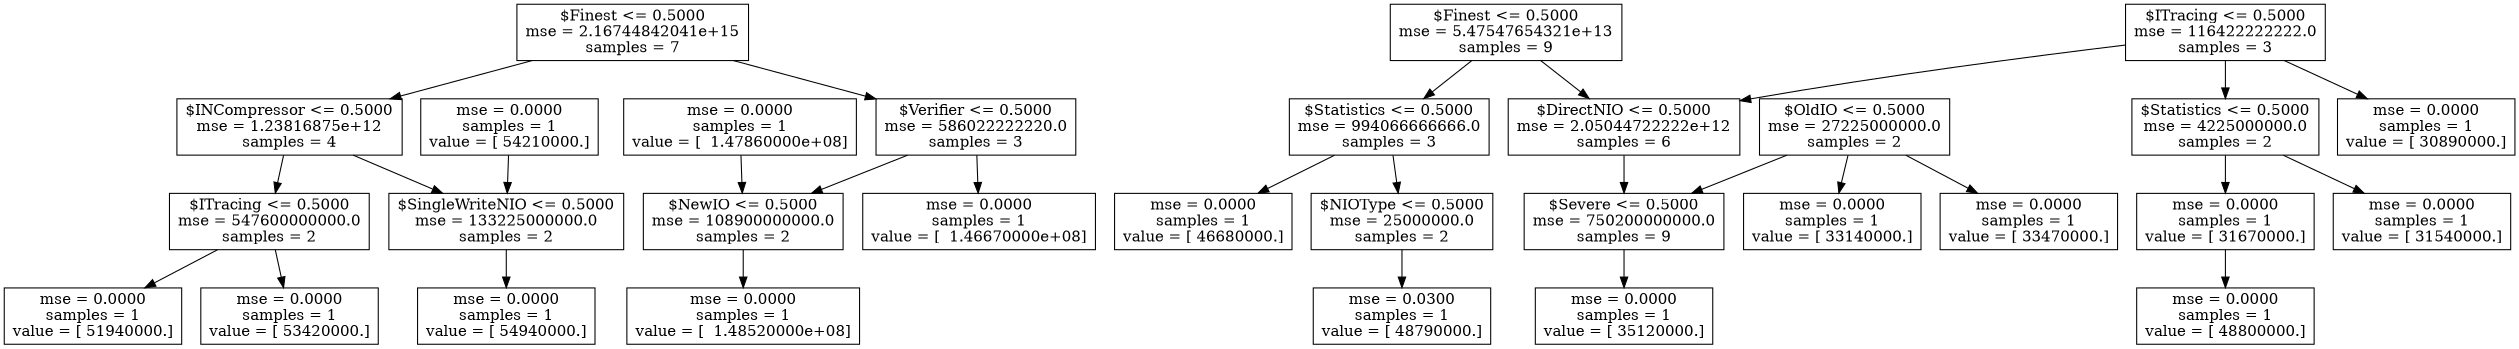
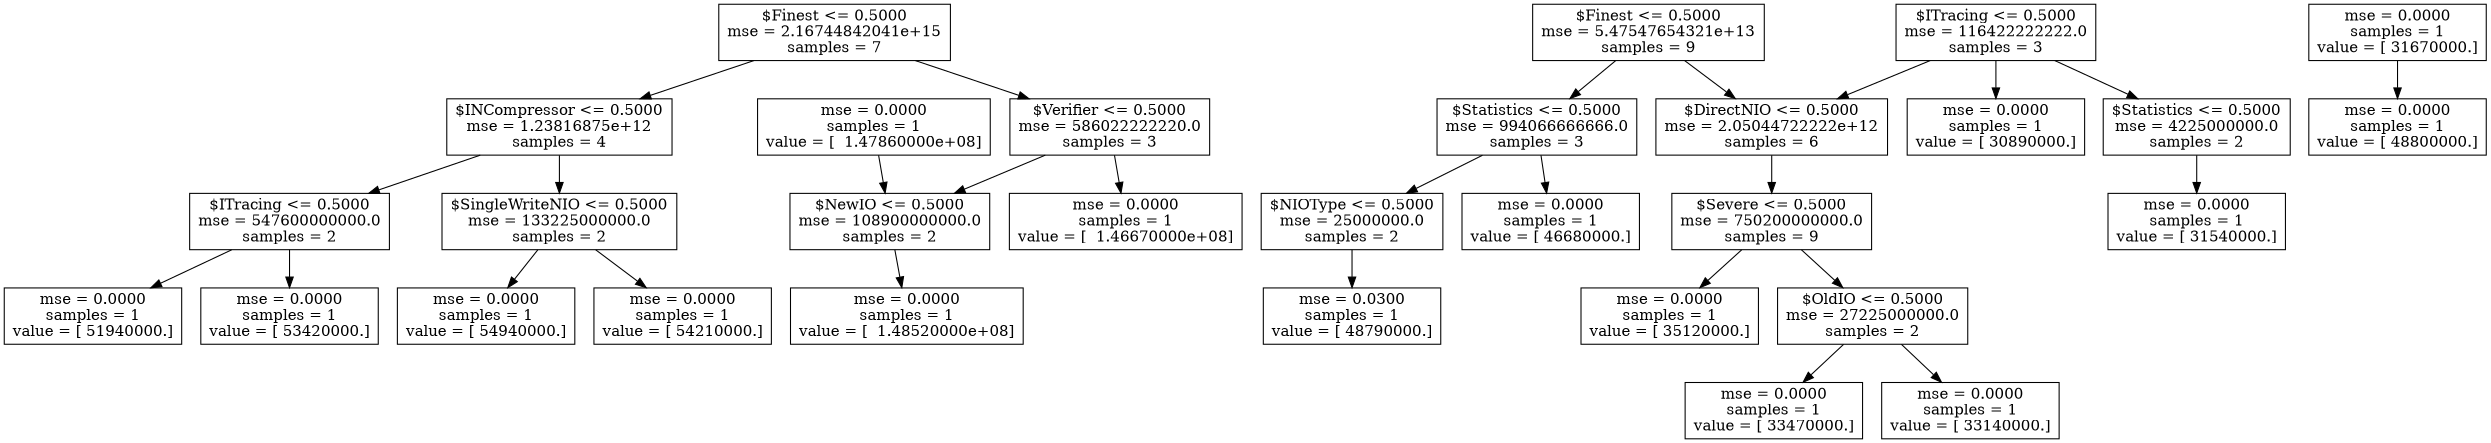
edge "mse = 0.0000 samples = 1 value = [ 54210000.]" -> "$SingleWriteNIO <= 0.5000 mse = 133225000000.0 samples = 2": reversed
edge "$Statistics <= 0.5000 mse = 4225000000.0 samples = 2" -> "mse = 0.0000 samples = 1 value = [ 31670000.]": removed
edge "$OldIO <= 0.5000 mse = 27225000000.0 samples = 2" -> "$Severe <= 0.5000 mse = 750200000000.0 samples = 9": reversed
